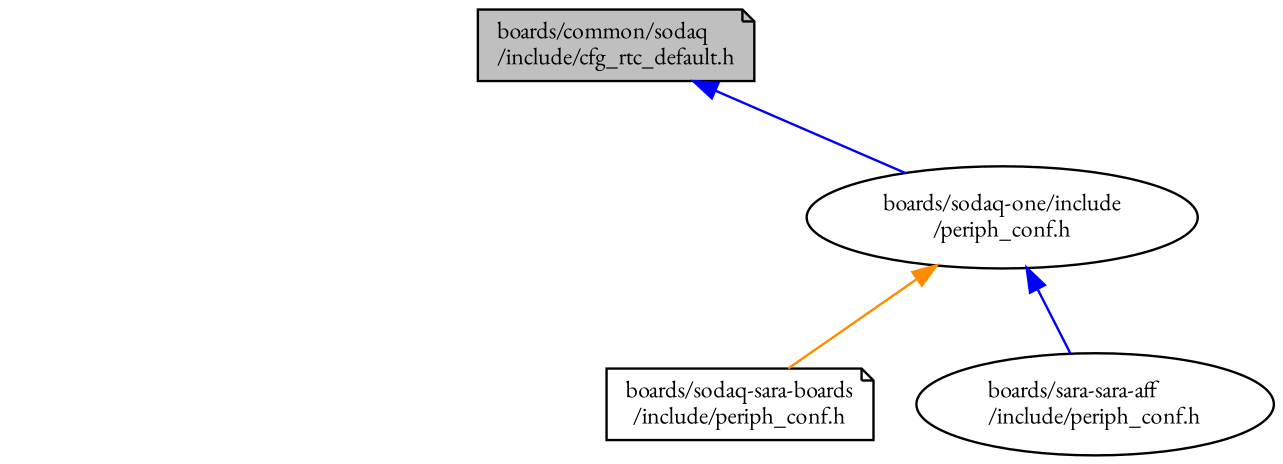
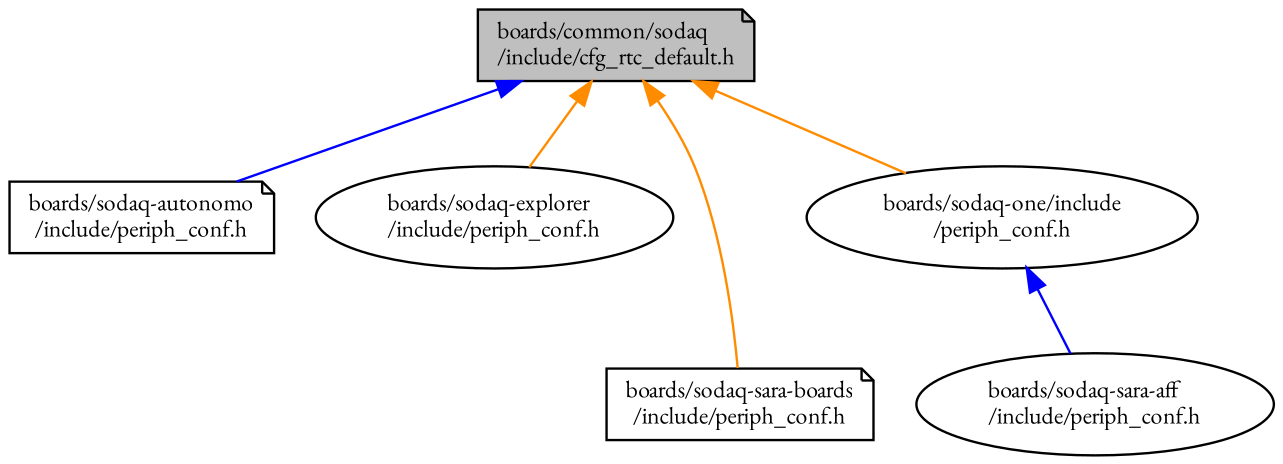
edge "boards/sodaq-one/include /periph_conf.h" -> "boards/common/sodaq /include/cfg_rtc_default.h": color blue -> darkorange
node "boards/sodaq-autonomo /include/periph_conf.h": added
node "boards/sodaq-explorer /include/periph_conf.h": added
edge "boards/sodaq-sara-boards /include/periph_conf.h" -> "boards/sodaq-one/include /periph_conf.h": now "boards/sodaq-sara-boards /include/periph_conf.h" -> "boards/common/sodaq /include/cfg_rtc_default.h"
node "boards/sara-sara-aff /include/periph_conf.h": label "boards/sara-sara-aff /include/periph_conf.h" -> "boards/sodaq-sara-aff /include/periph_conf.h"
